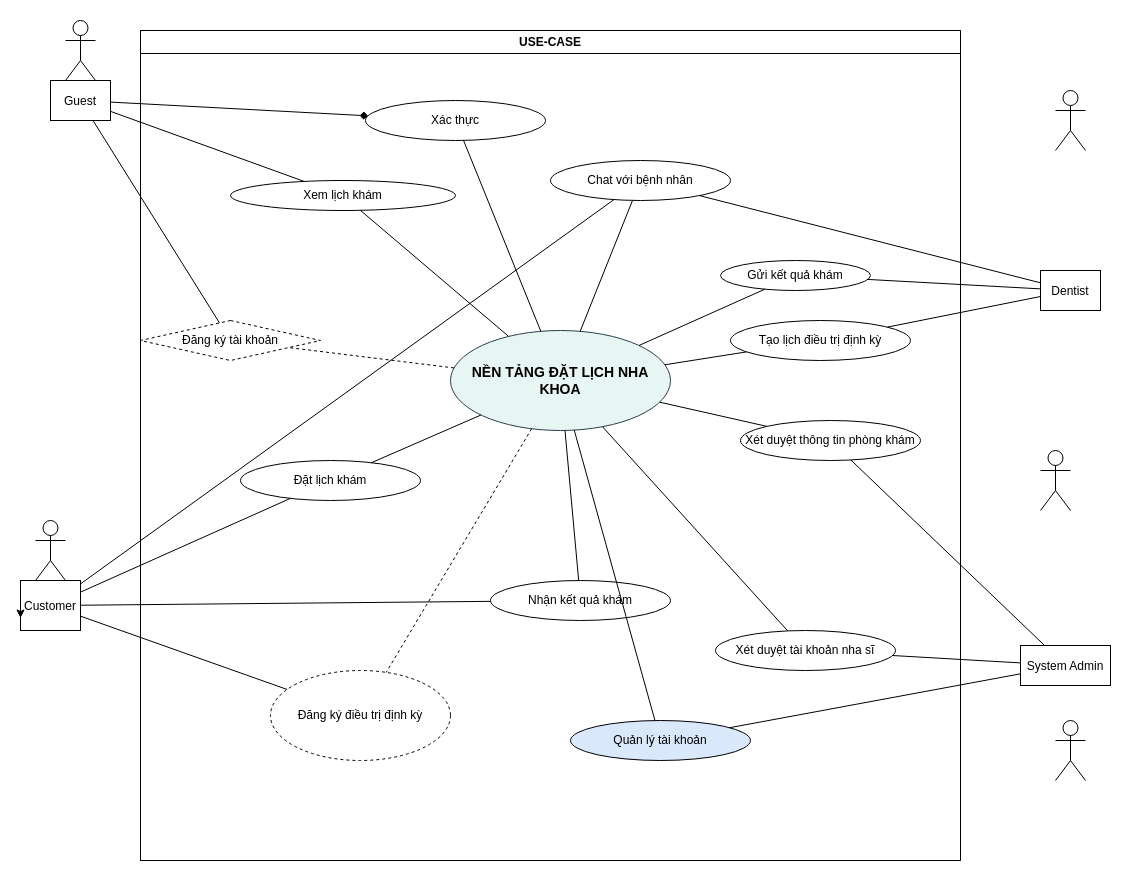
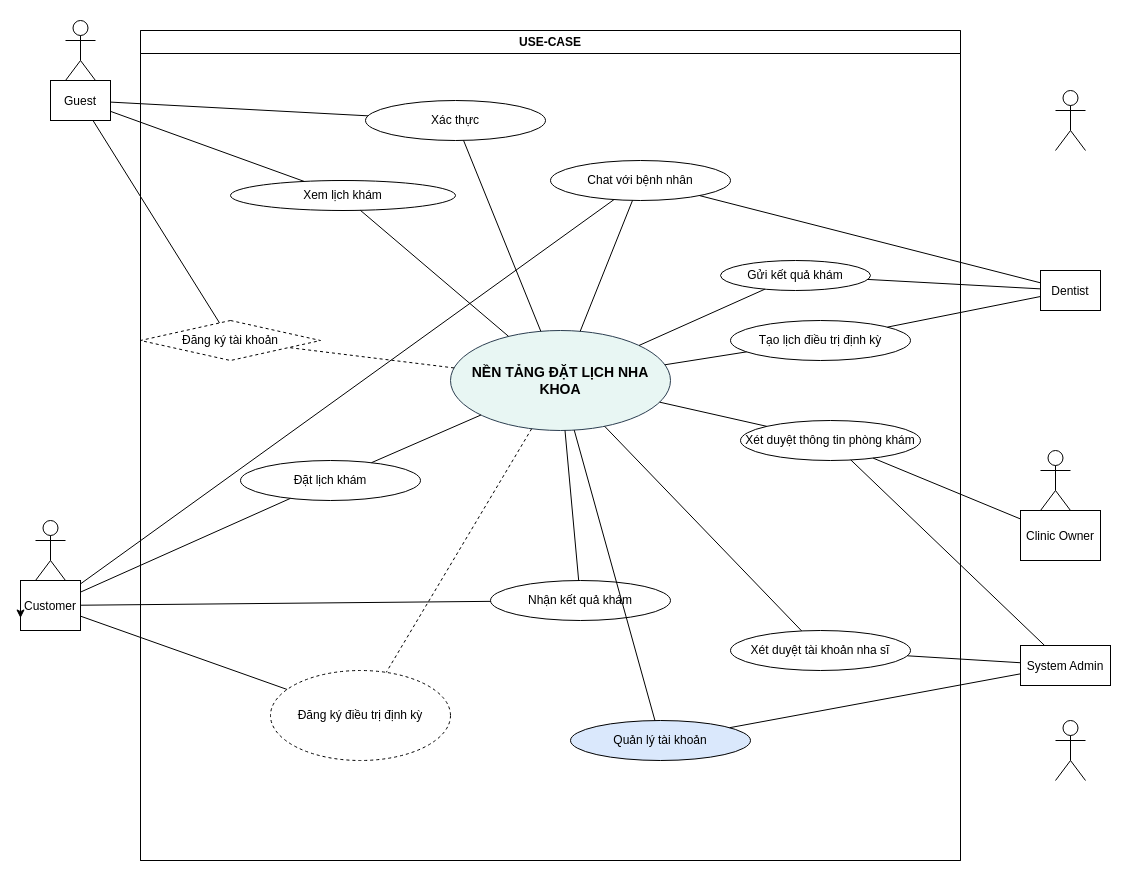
edge "Guest" -> "Xác thực": arrowhead diamond -> none
edge "Xét duyệt thông tin phòng khám" -- "Clinic Owner": added
node "Clinic Owner": added
node "Xét duyệt tài khoản nha sĩ": moved (806, 651) -> (821, 651)
